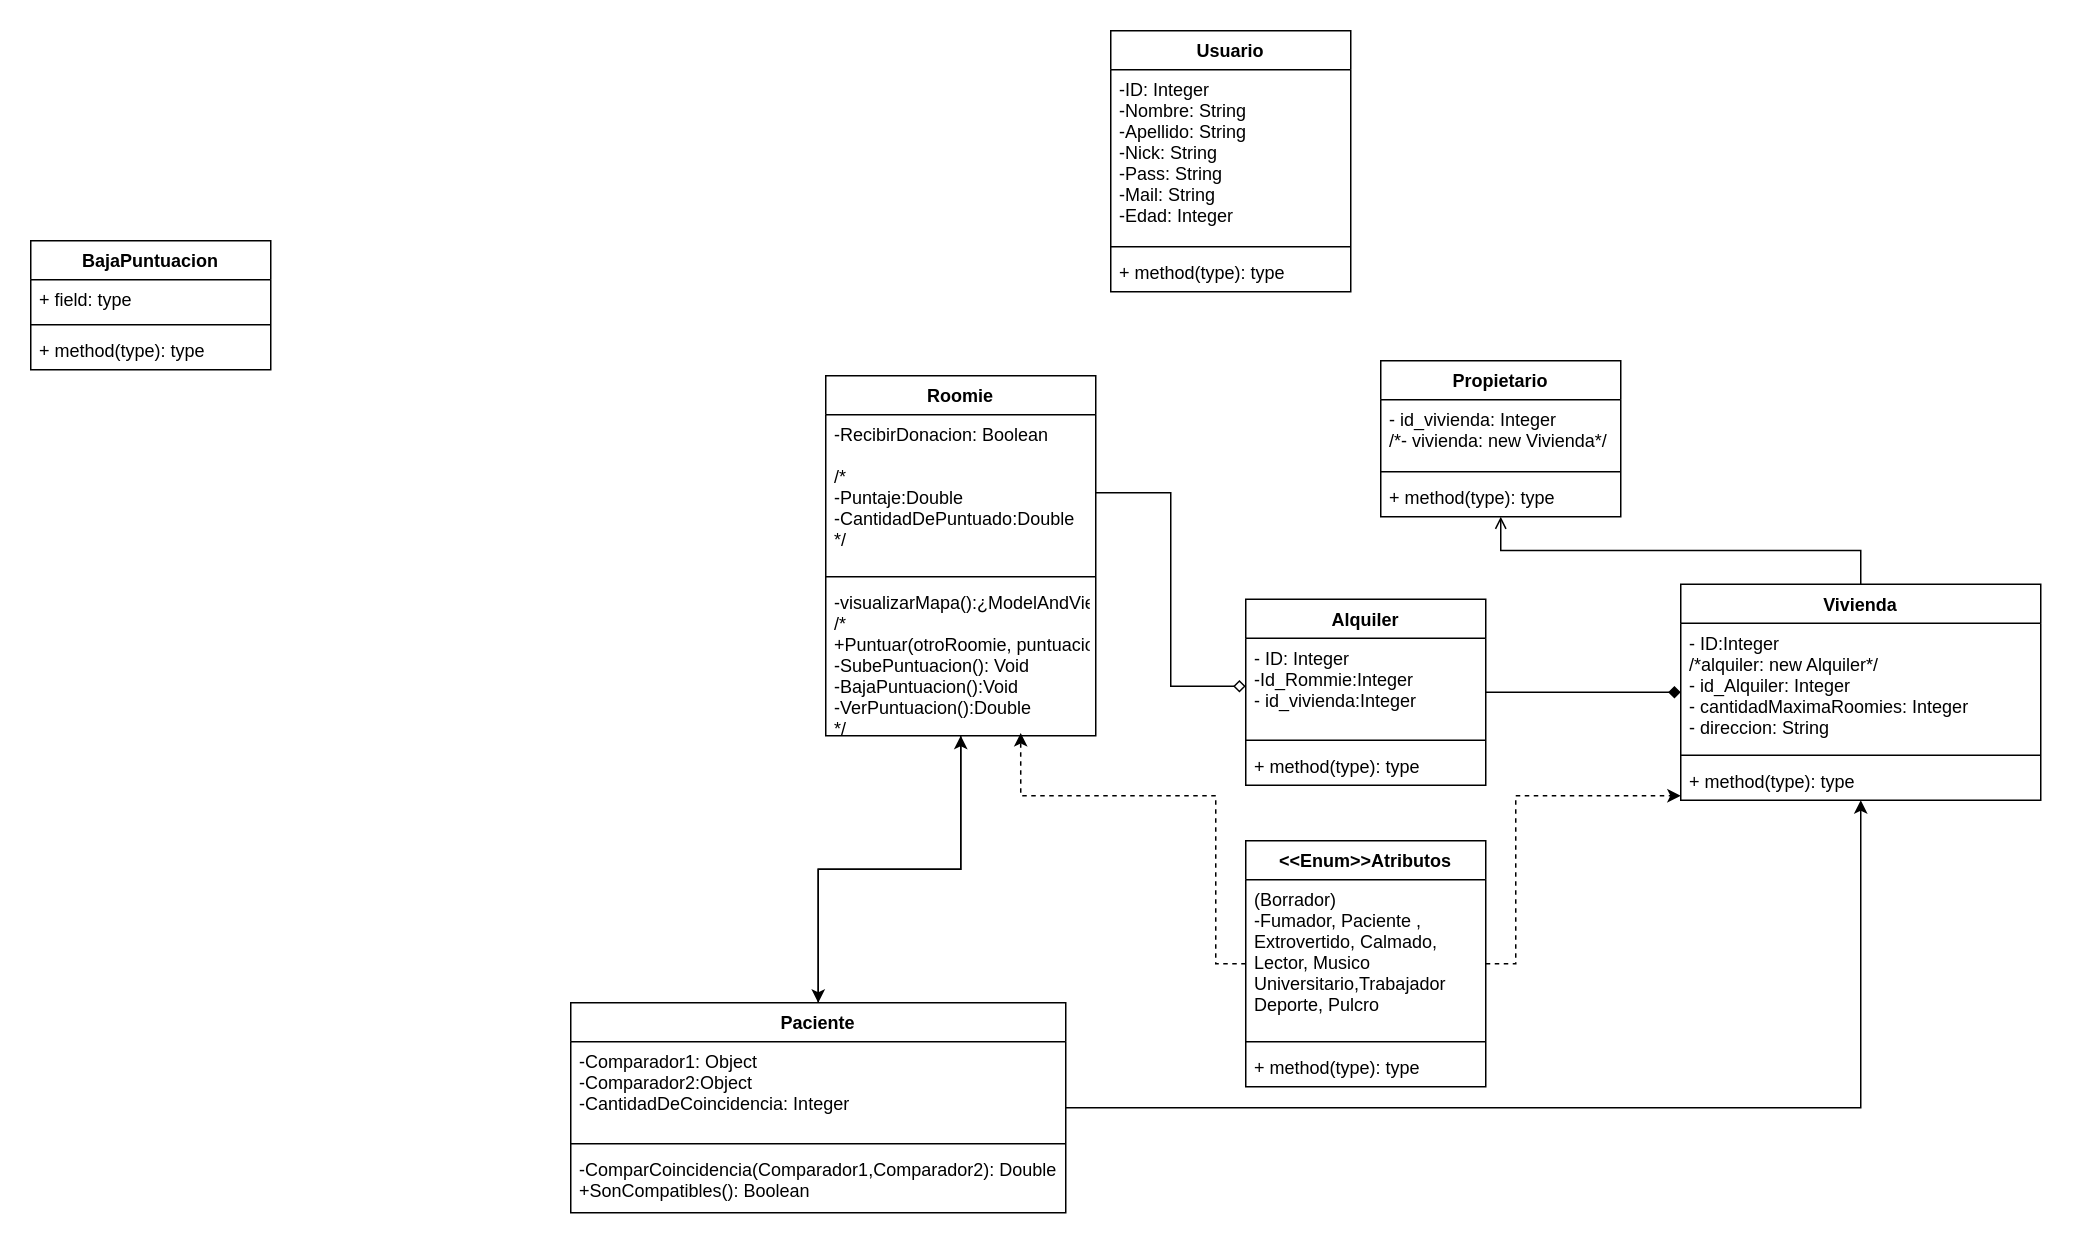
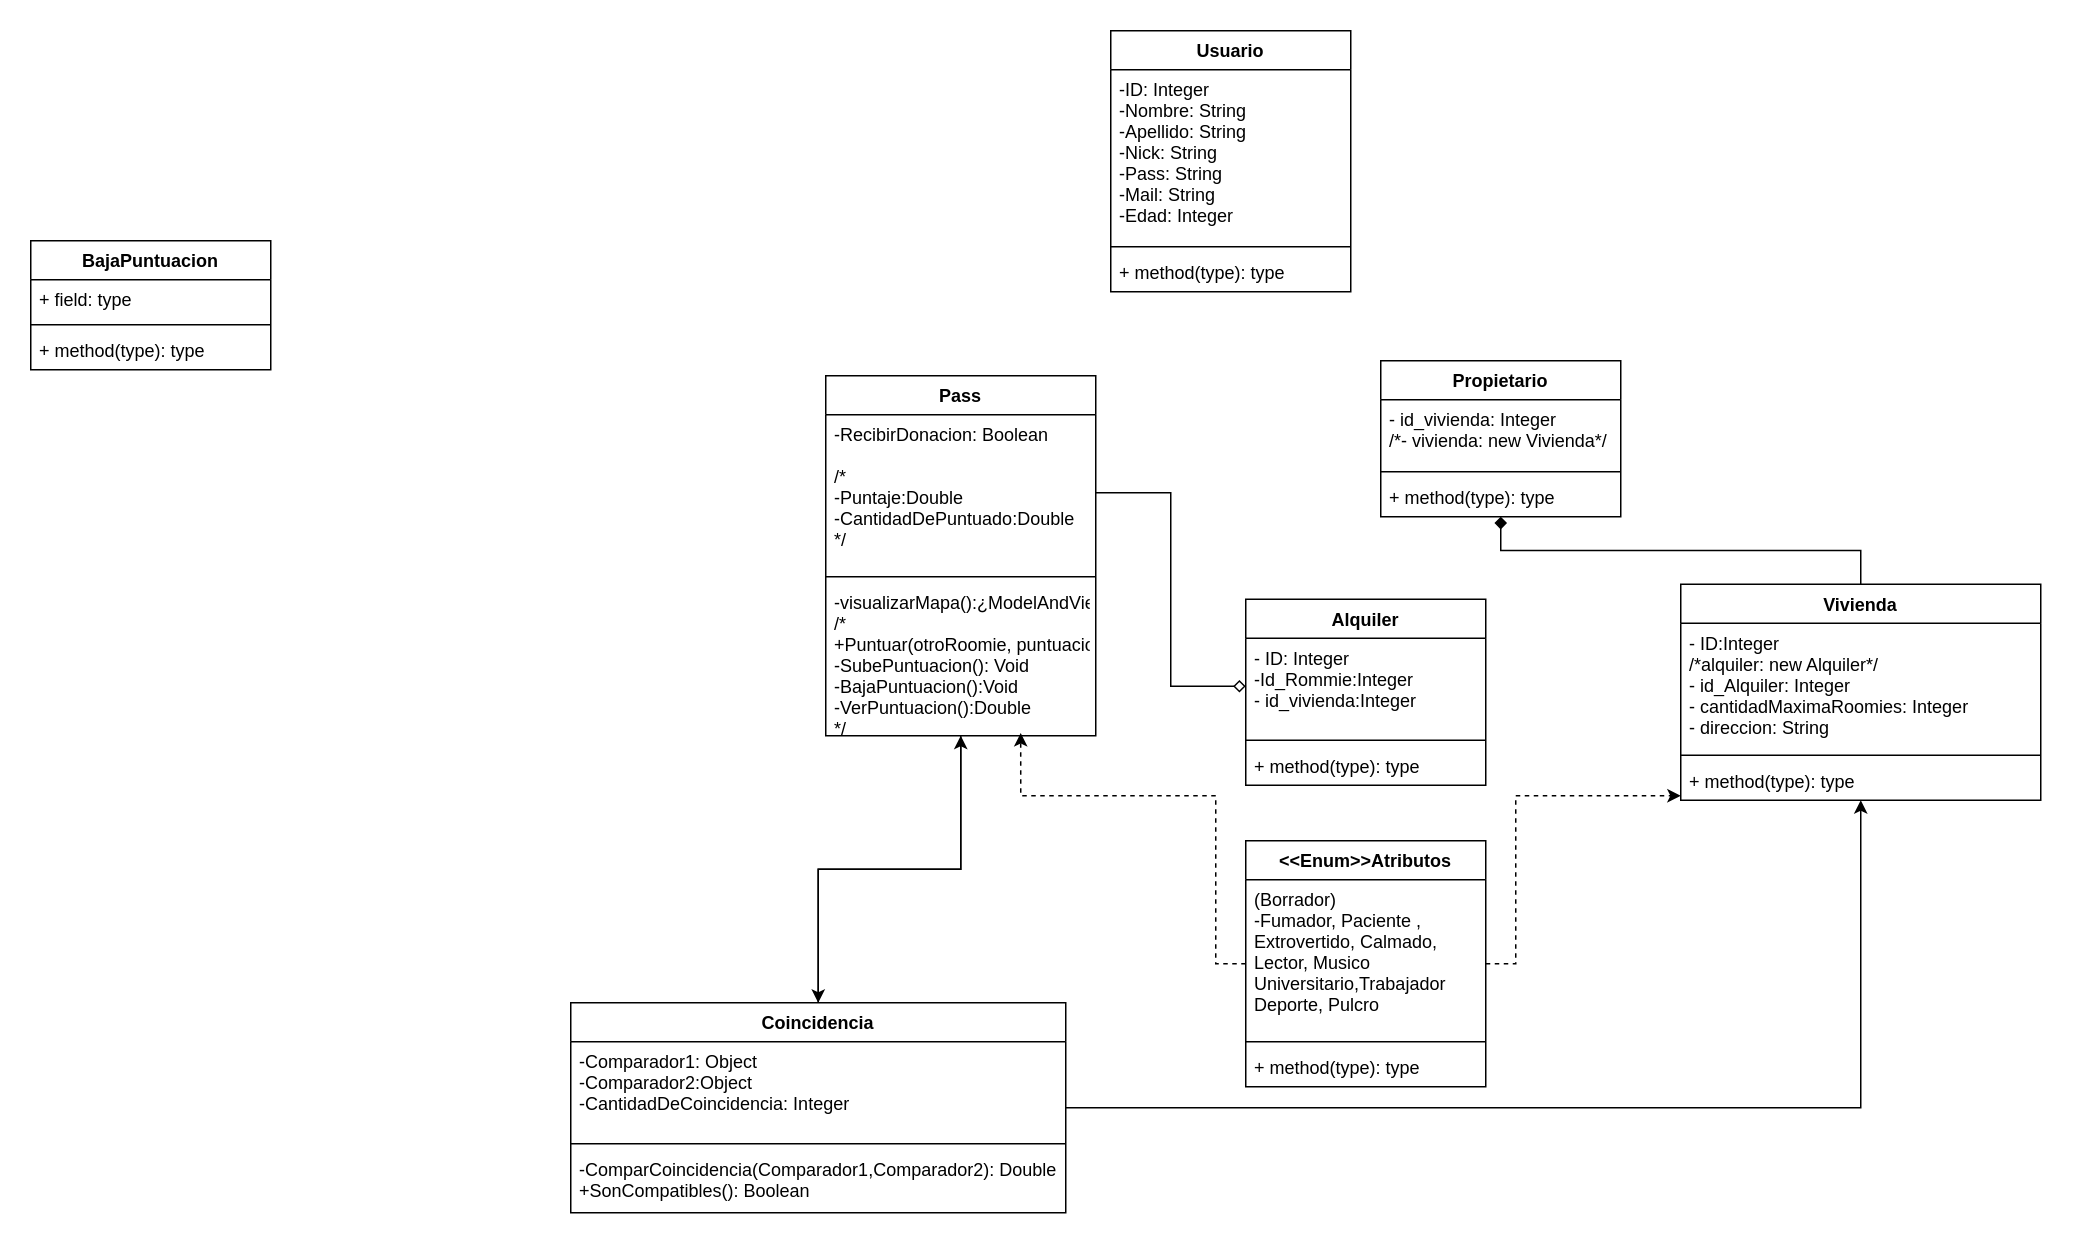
node "Roomie": label "Roomie" -> "Pass"
edge "Vivienda" -> "Propietario": arrowhead open -> diamond
edge "Alquiler" -> "Vivienda": removed
node "Paciente": label "Paciente" -> "Coincidencia"
